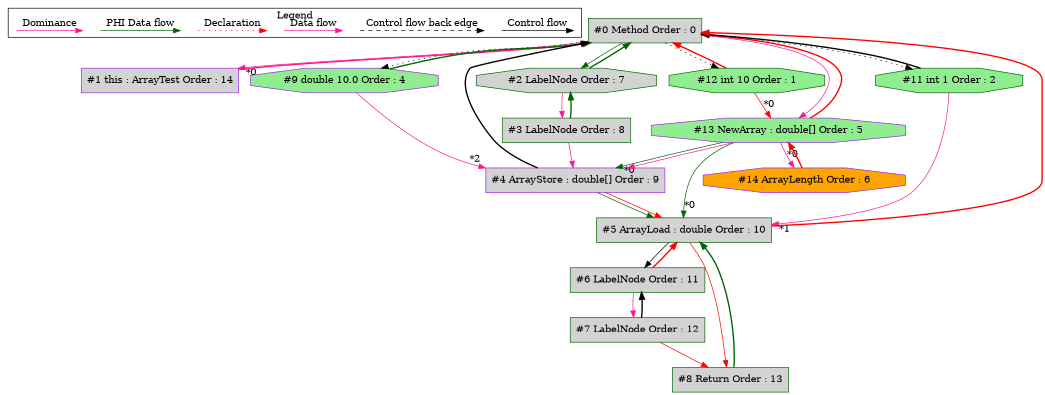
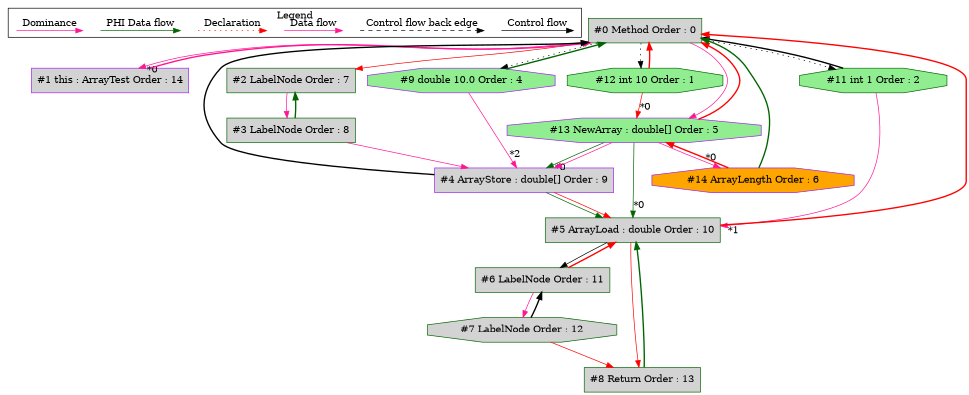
edge "#0 Method Order : 0" -> "#2 LabelNode Order : 7": color darkgreen -> red
edge "#2 LabelNode Order : 7" -> "#0 Method Order : 0": now "#14 ArrayLength Order : 6" -> "#0 Method Order : 0"
node "#2 LabelNode Order : 7": shape octagon -> box
node "#7 LabelNode Order : 12": shape box -> octagon
